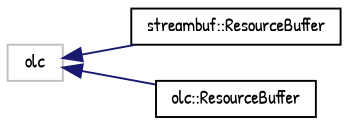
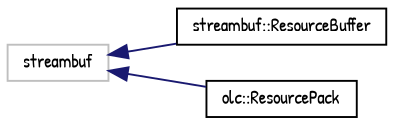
node "olc": label "olc" -> "streambuf"
node "olc::ResourceBuffer": label "olc::ResourceBuffer" -> "olc::ResourcePack"
